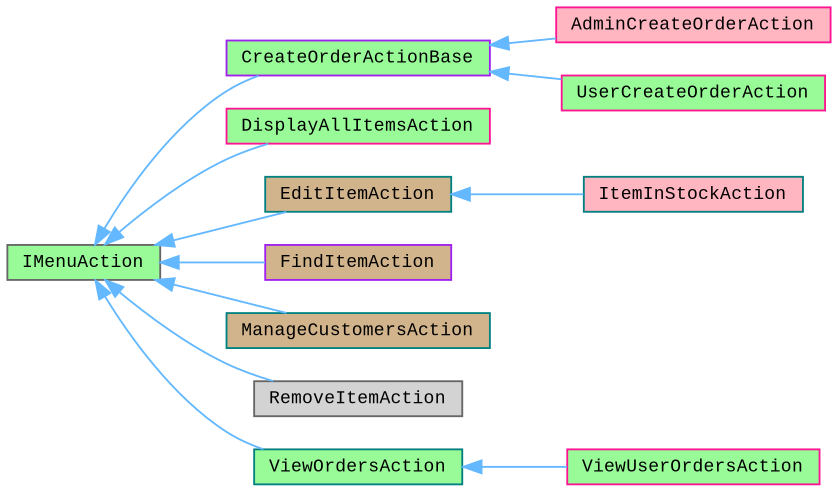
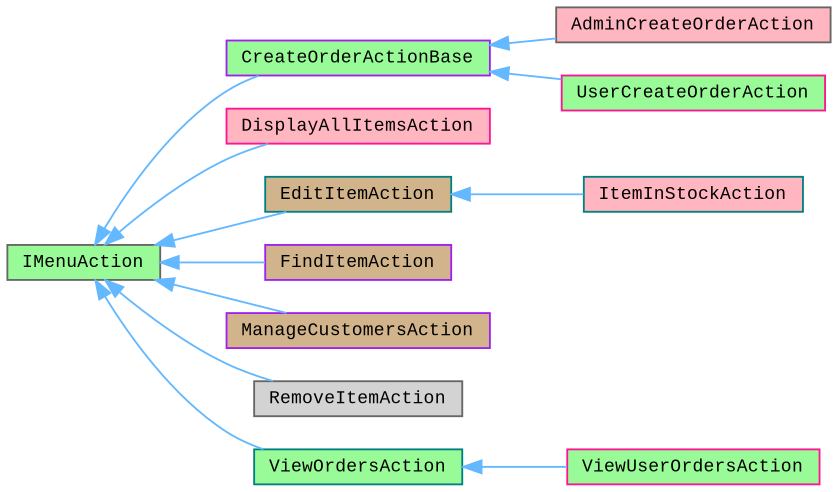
node "AdminCreateOrderAction": color deeppink -> gray40
node "DisplayAllItemsAction": fillcolor palegreen -> lightpink
node "ManageCustomersAction": color teal -> purple
